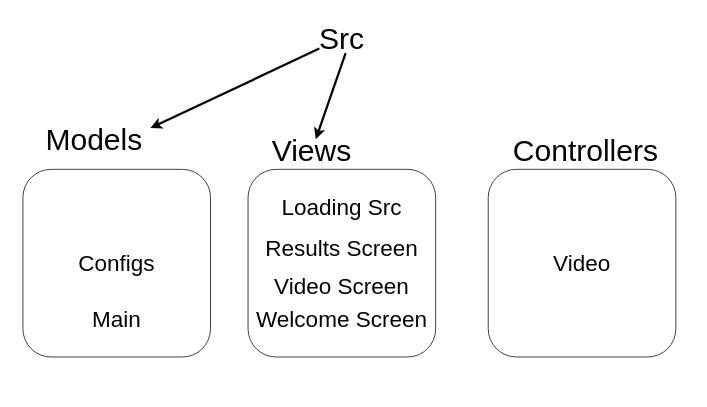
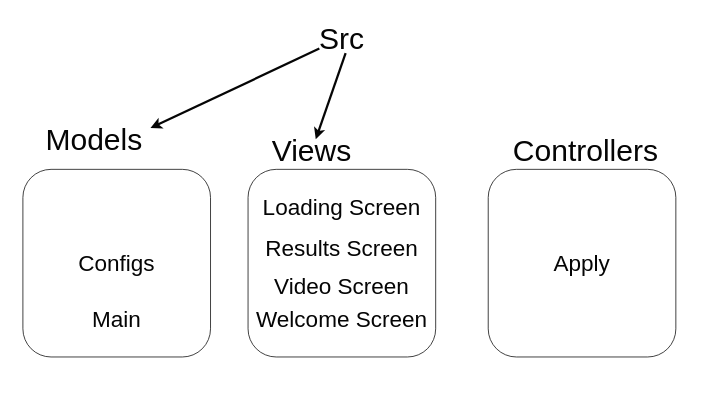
node "Loading Src": label "Loading Src" -> "Loading Screen"
node "Video": label "Video" -> "Apply"
